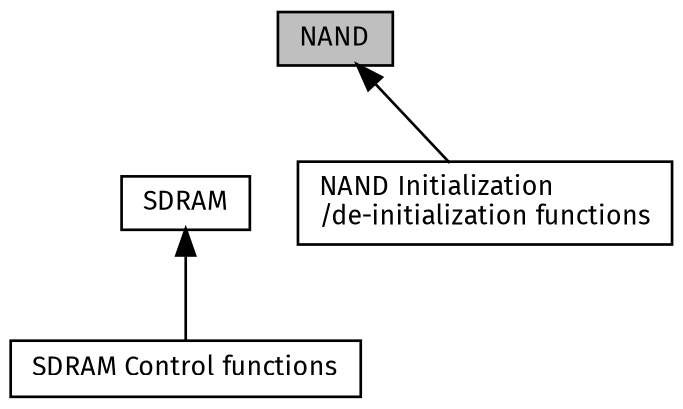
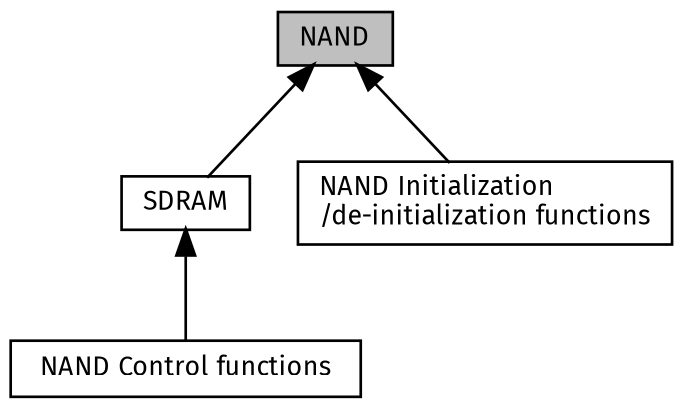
edge "SDRAM" -> "NAND": added
node "SDRAM Control functions": label "SDRAM Control functions" -> "NAND Control functions"
